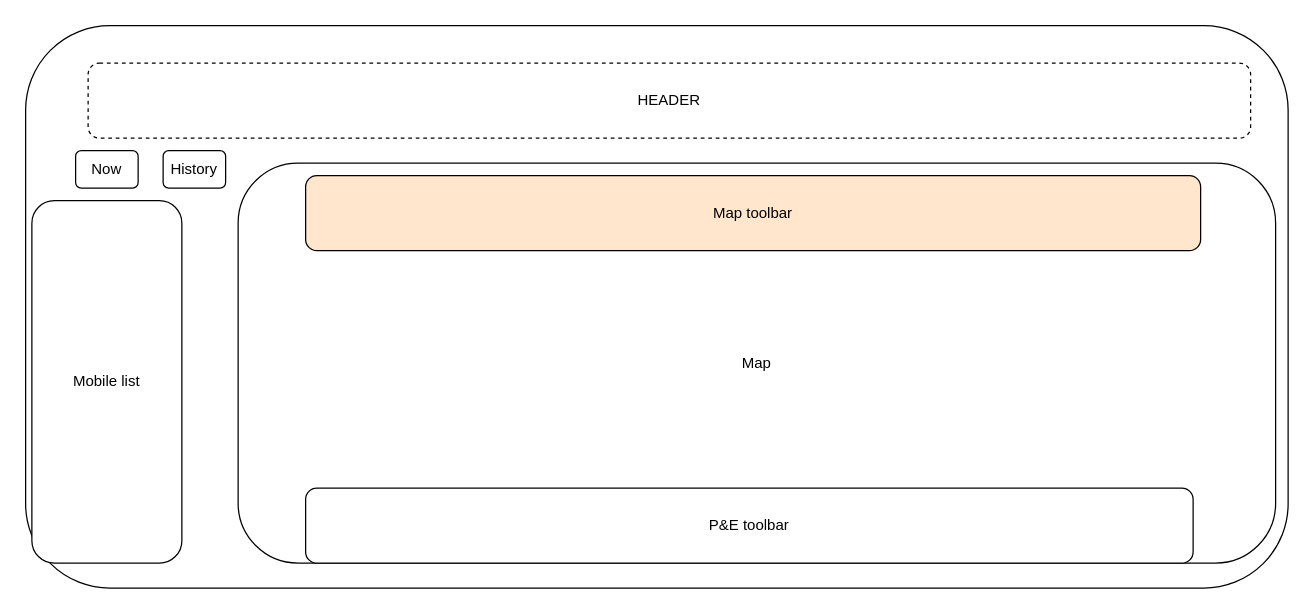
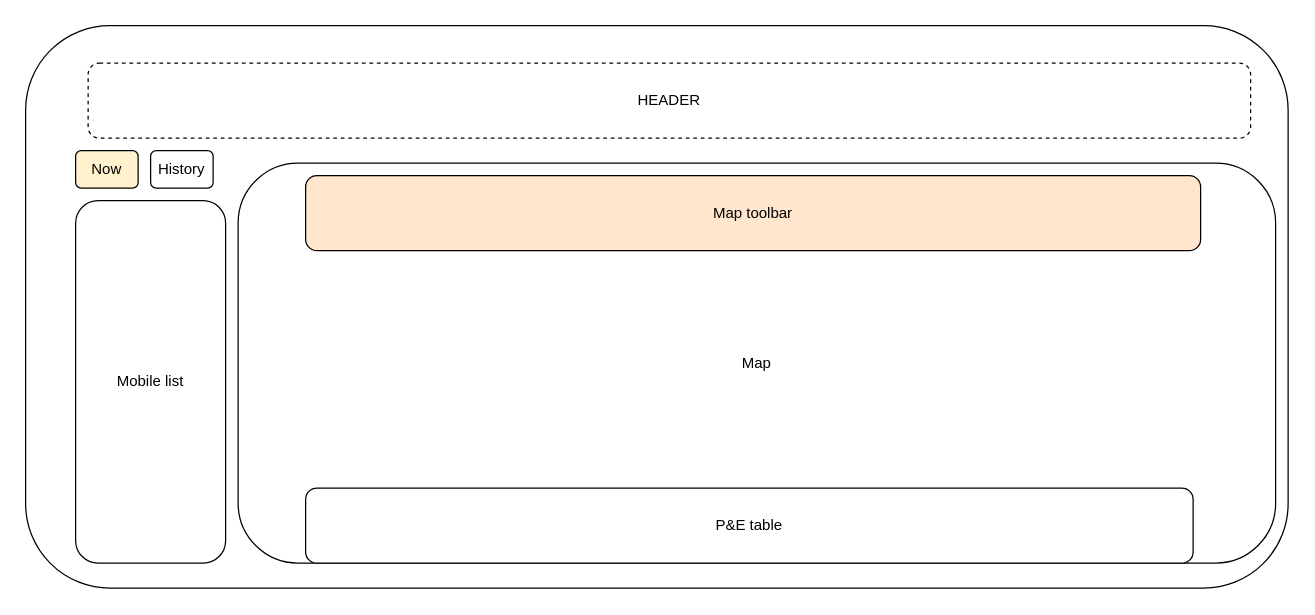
node "Now": fillcolor #ffffff -> #fff2cc
node "History": moved (194, 169) -> (182, 169)
node "Mobile list": moved (107, 382) -> (151, 382)
node "P&E toolbar": label "P&E toolbar" -> "P&E table"
